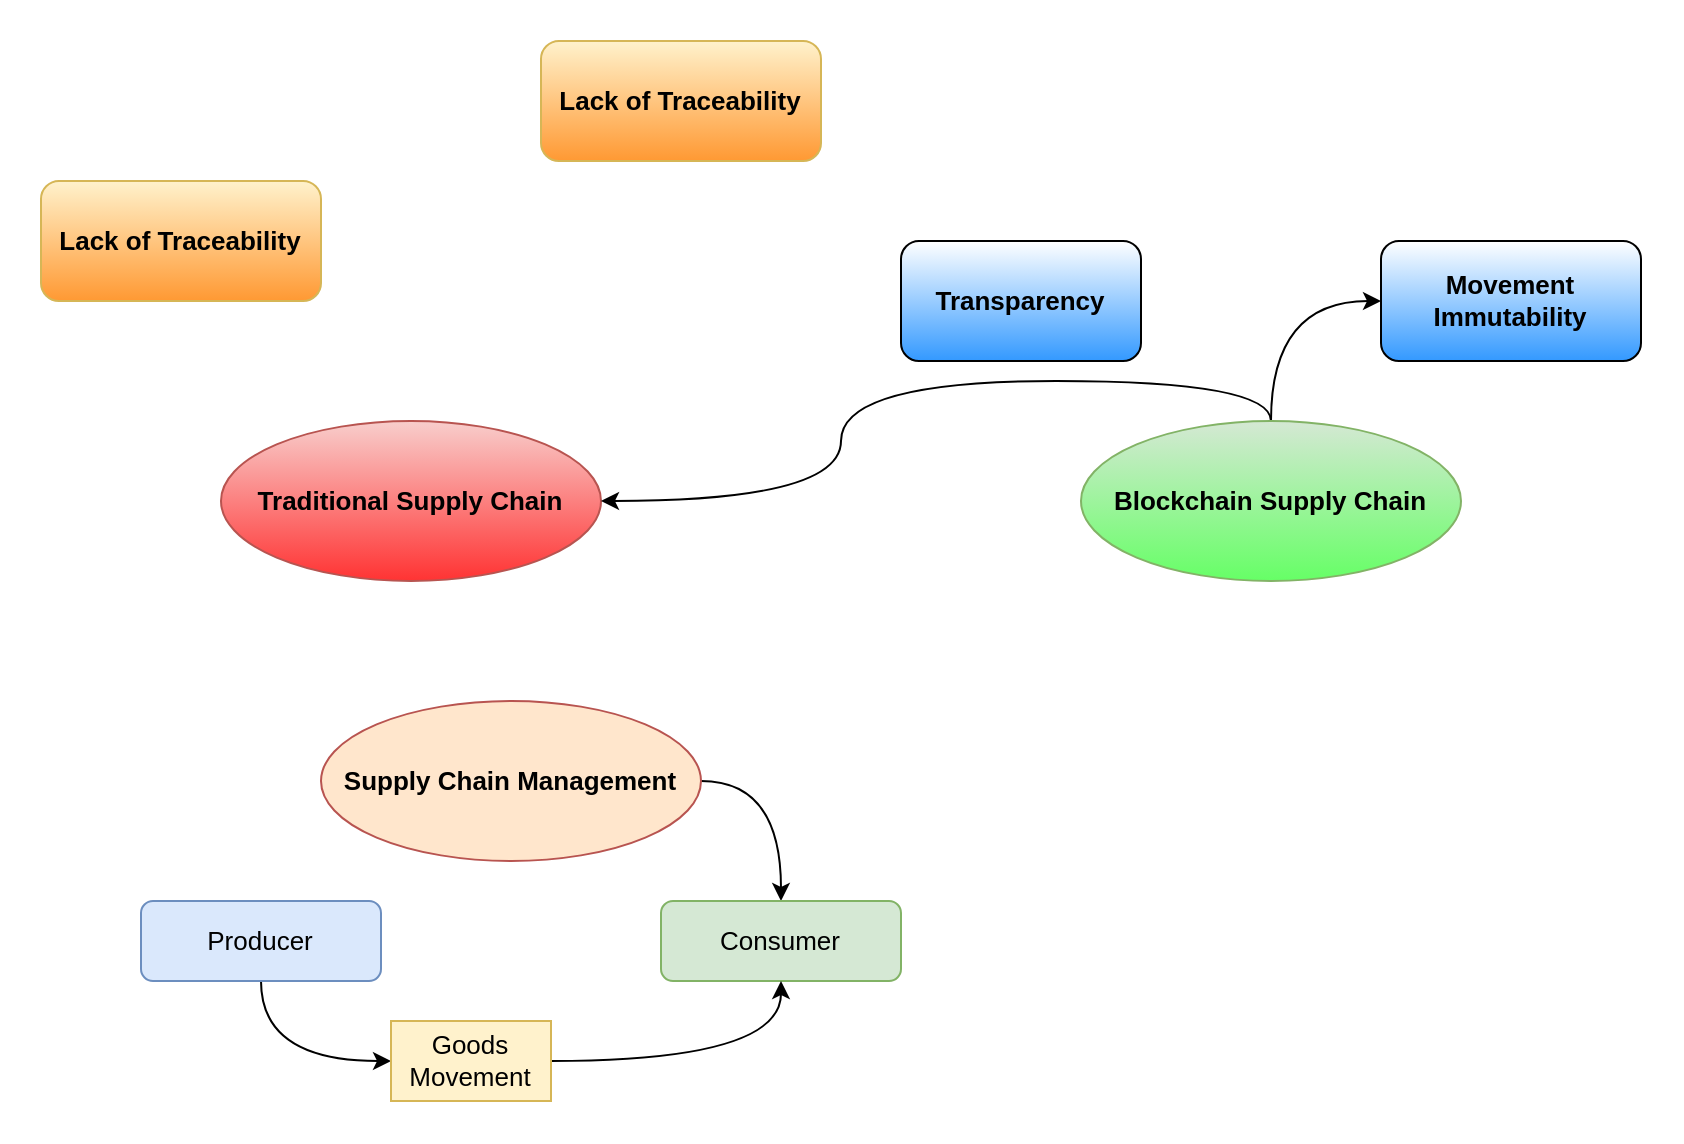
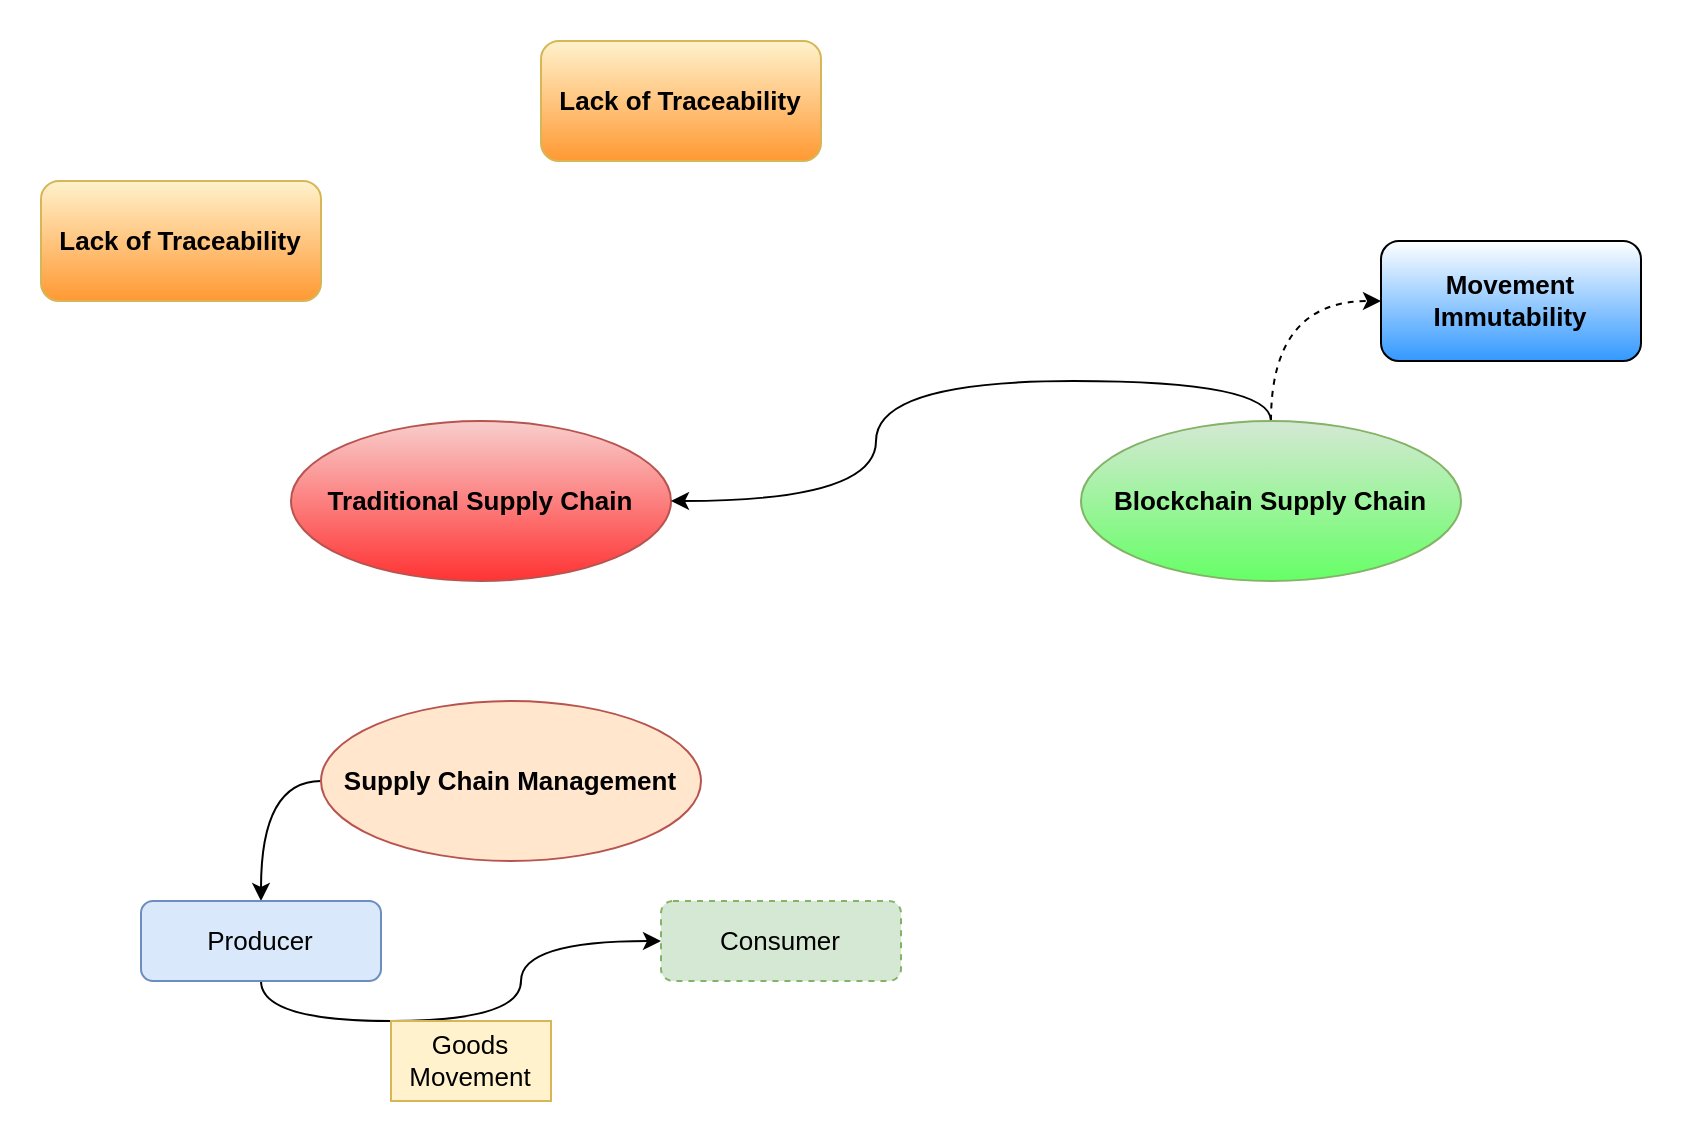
node "Transparency": removed
edge "Blockchain Supply Chain" -> "Movement Immutability": style solid -> dashed
node "Traditional Supply Chain": moved (411, 501) -> (481, 501)
edge "Supply Chain Management" -> "Consumer": removed
edge "Supply Chain Management" -> "Producer": added
node "Consumer": style solid -> dashed
edge "Producer" -> "Goods Movement": now "Producer" -> "Consumer"
edge "Goods Movement" -> "Consumer": removed
